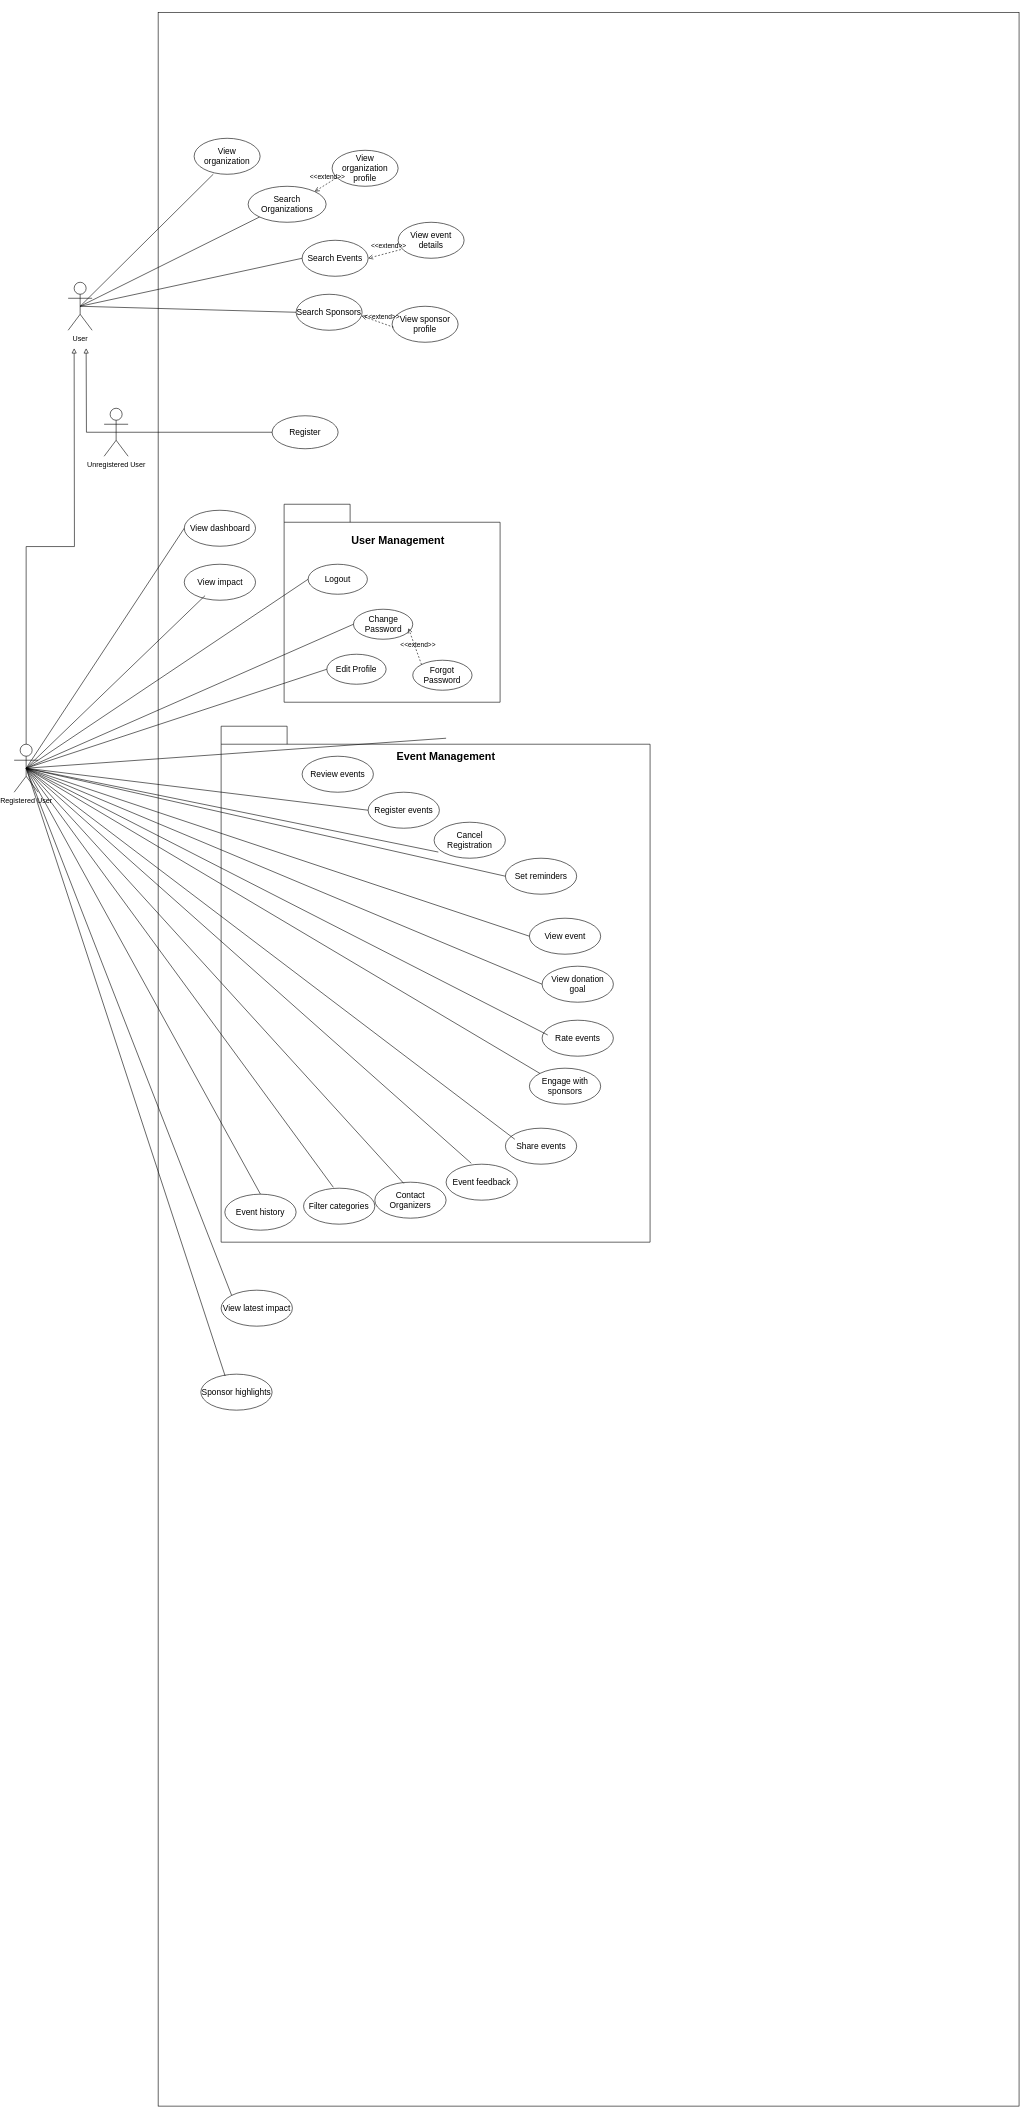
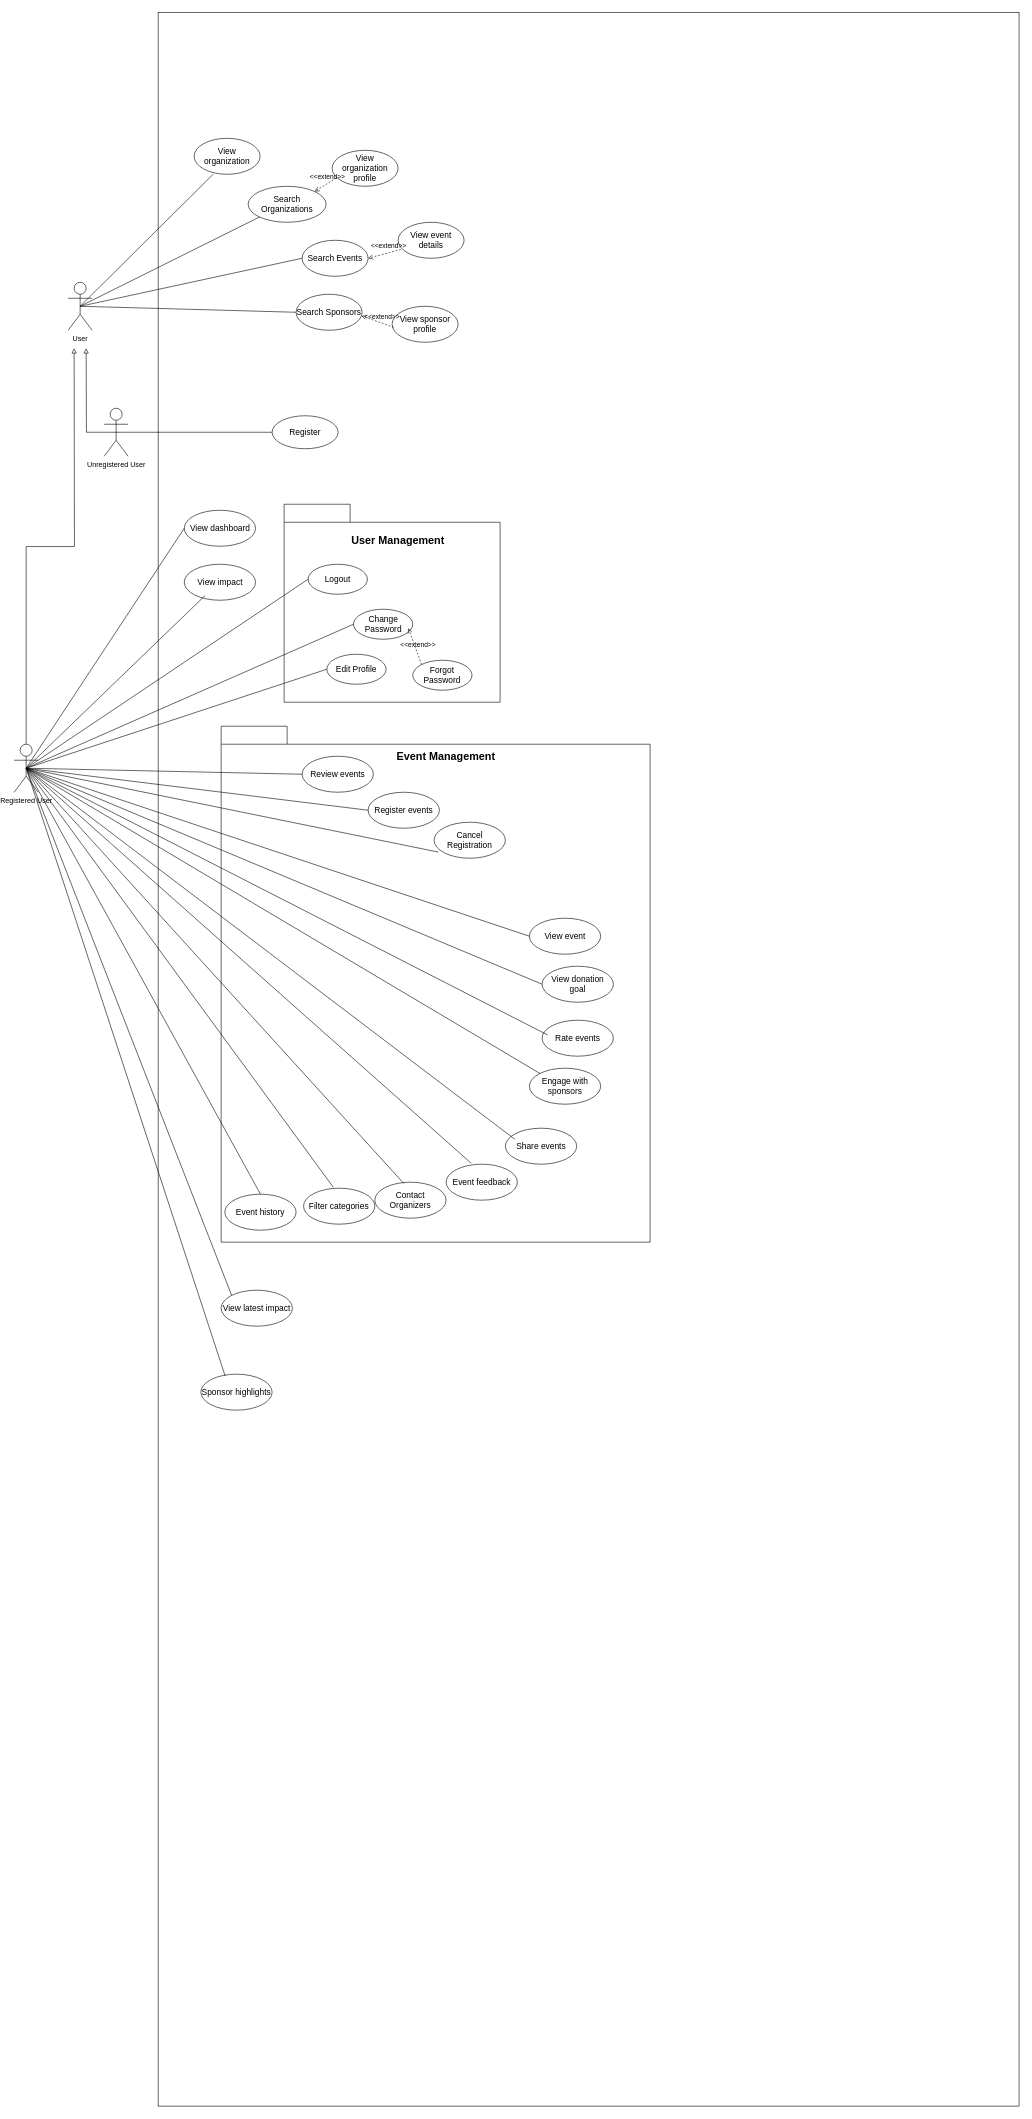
edge "Event Management" -- "Registered User": now "Review events" -- "Registered User"
edge "Registered User" -- "Set reminders": removed
node "Set reminders": removed
